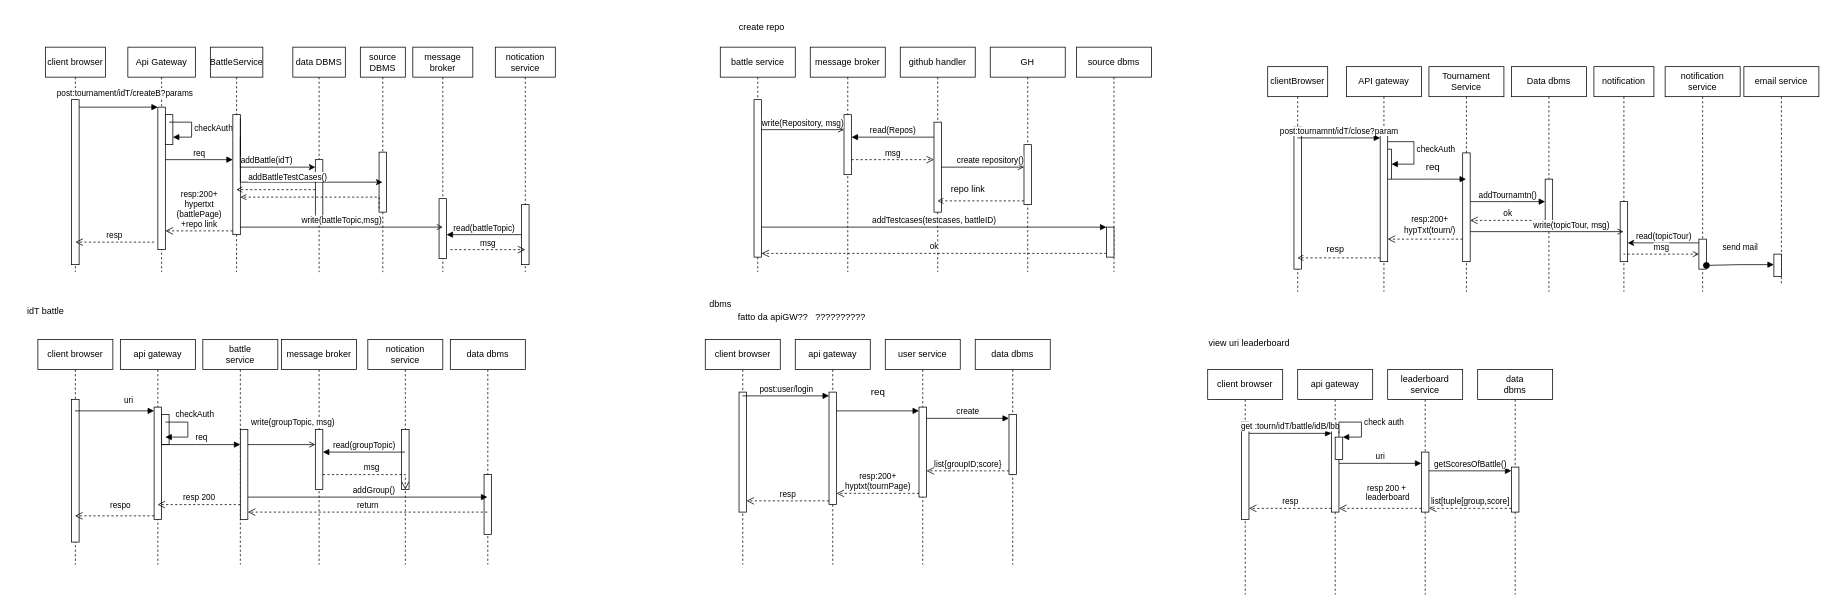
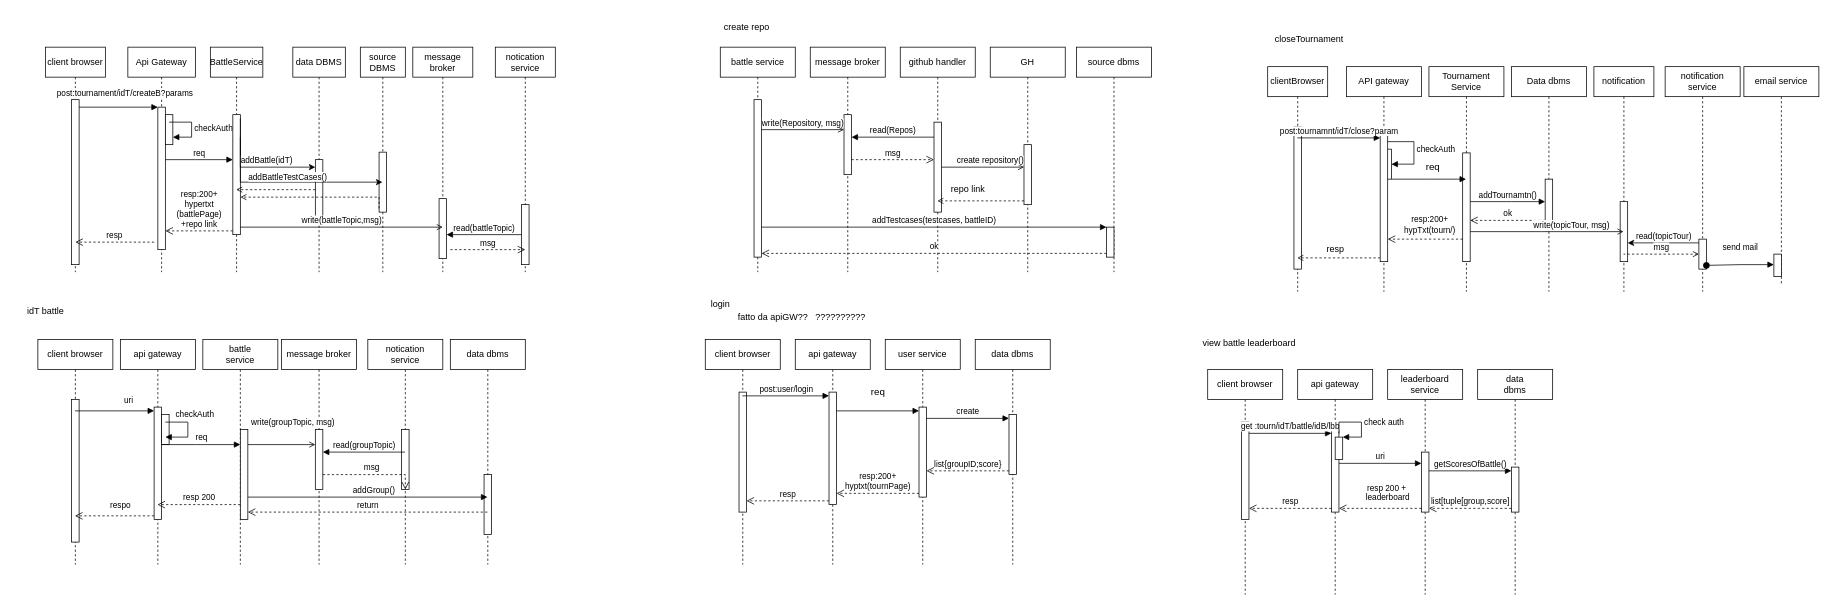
node "create repo": moved (762, 27) -> (747, 27)
node "closeTournament": added
node "dbms": label "dbms" -> "login"
node "view uri leaderboard": label "view uri leaderboard" -> "view battle leaderboard"
